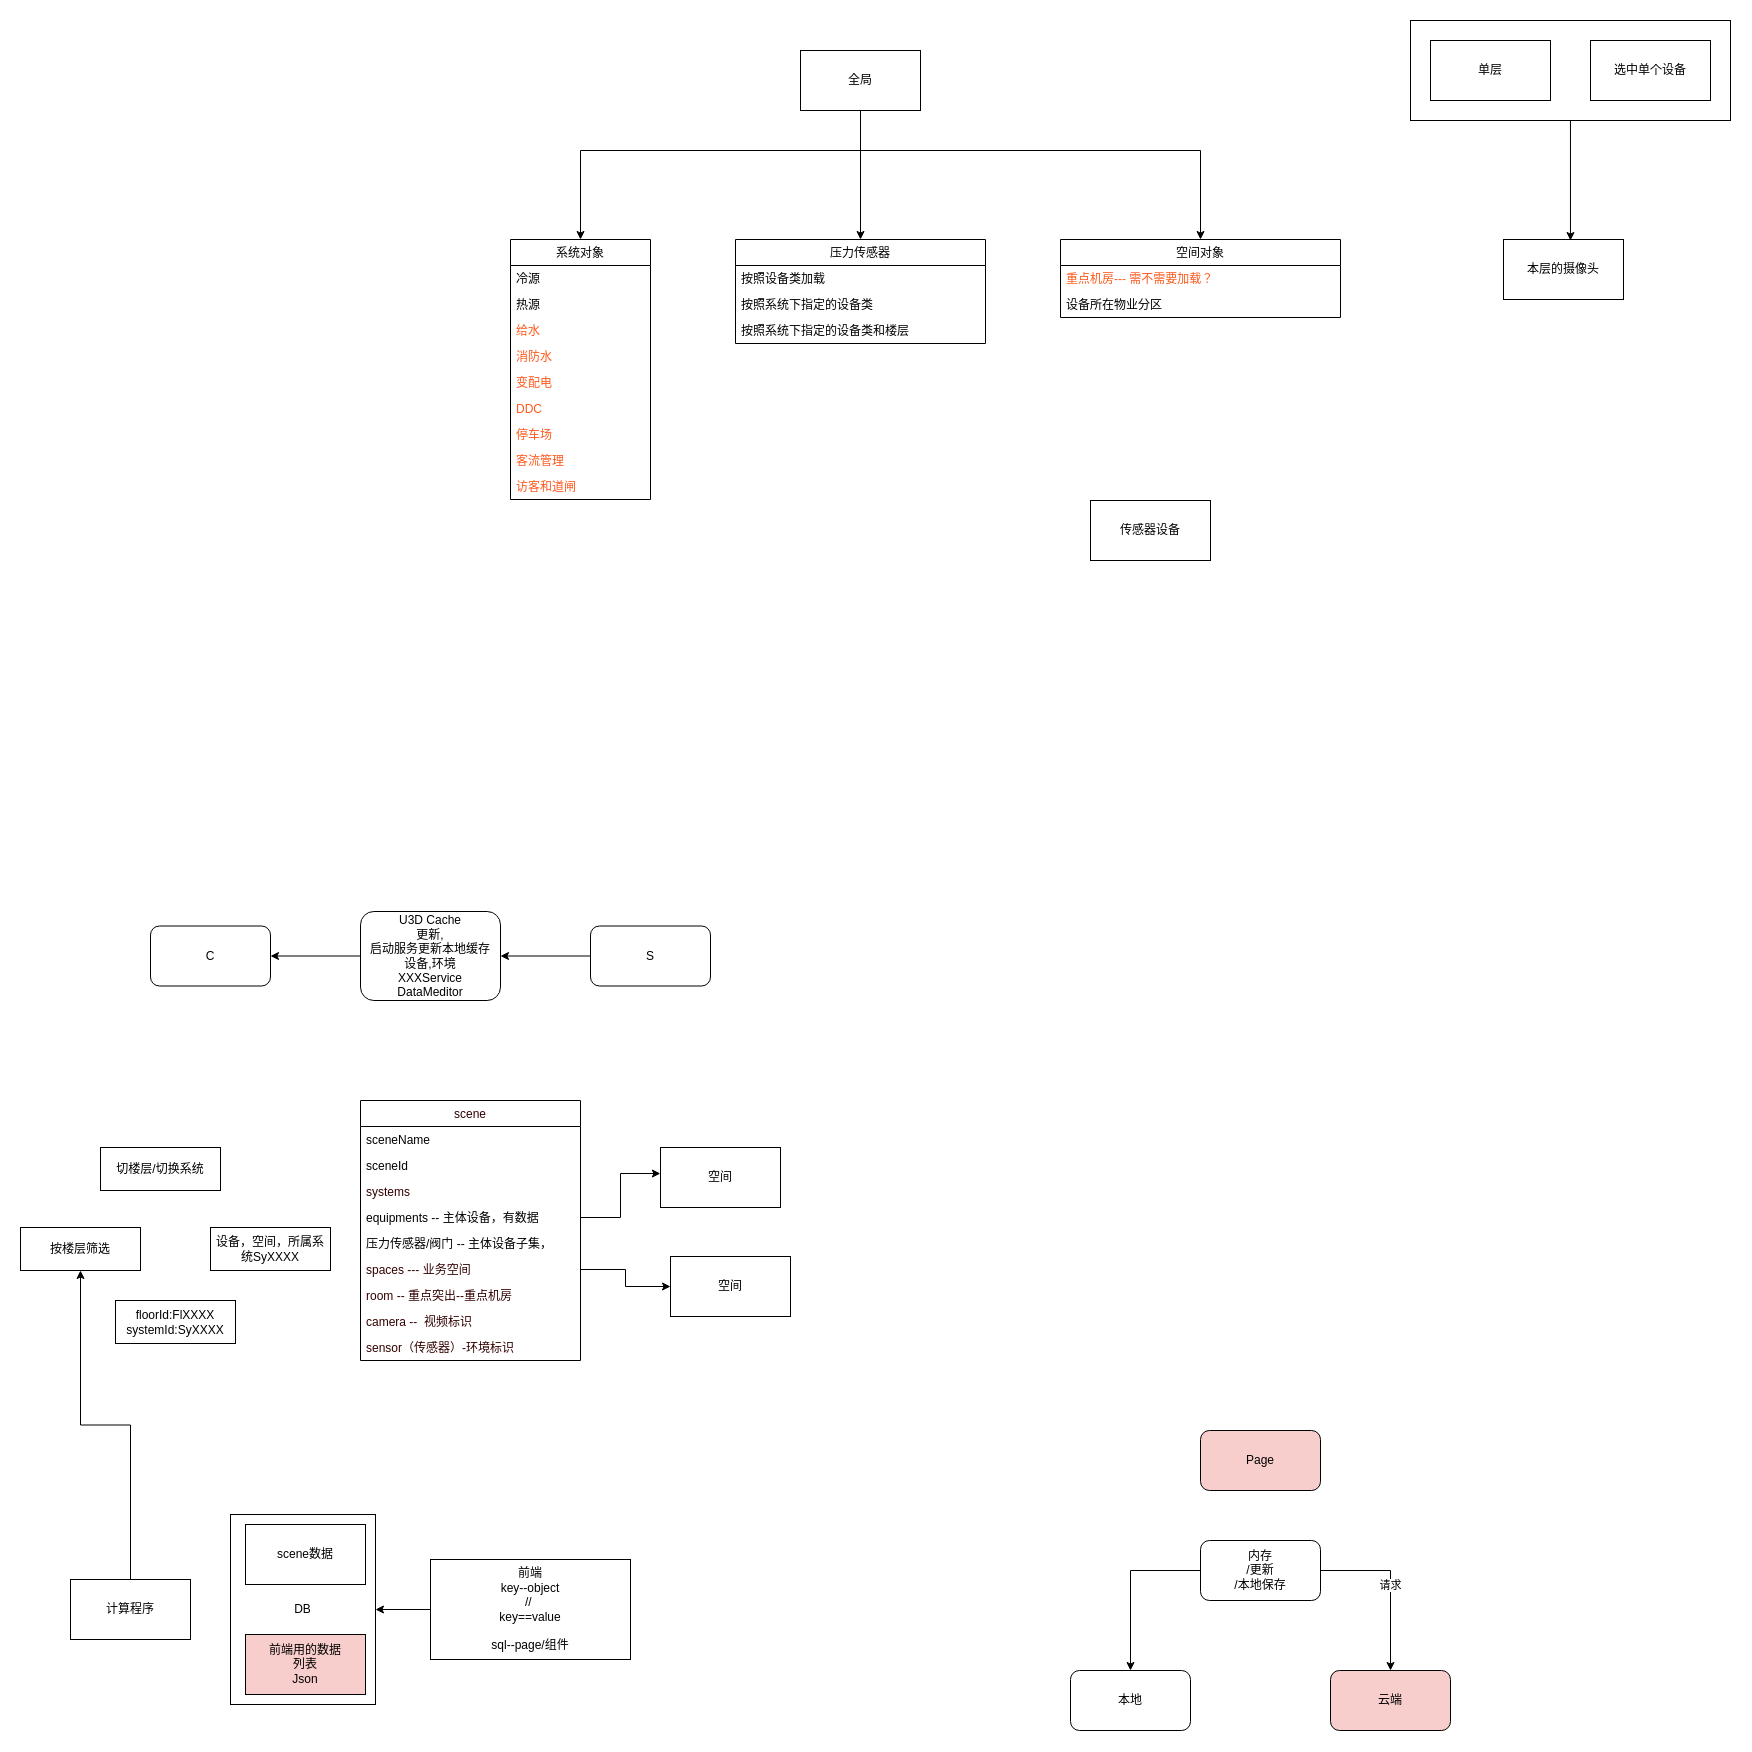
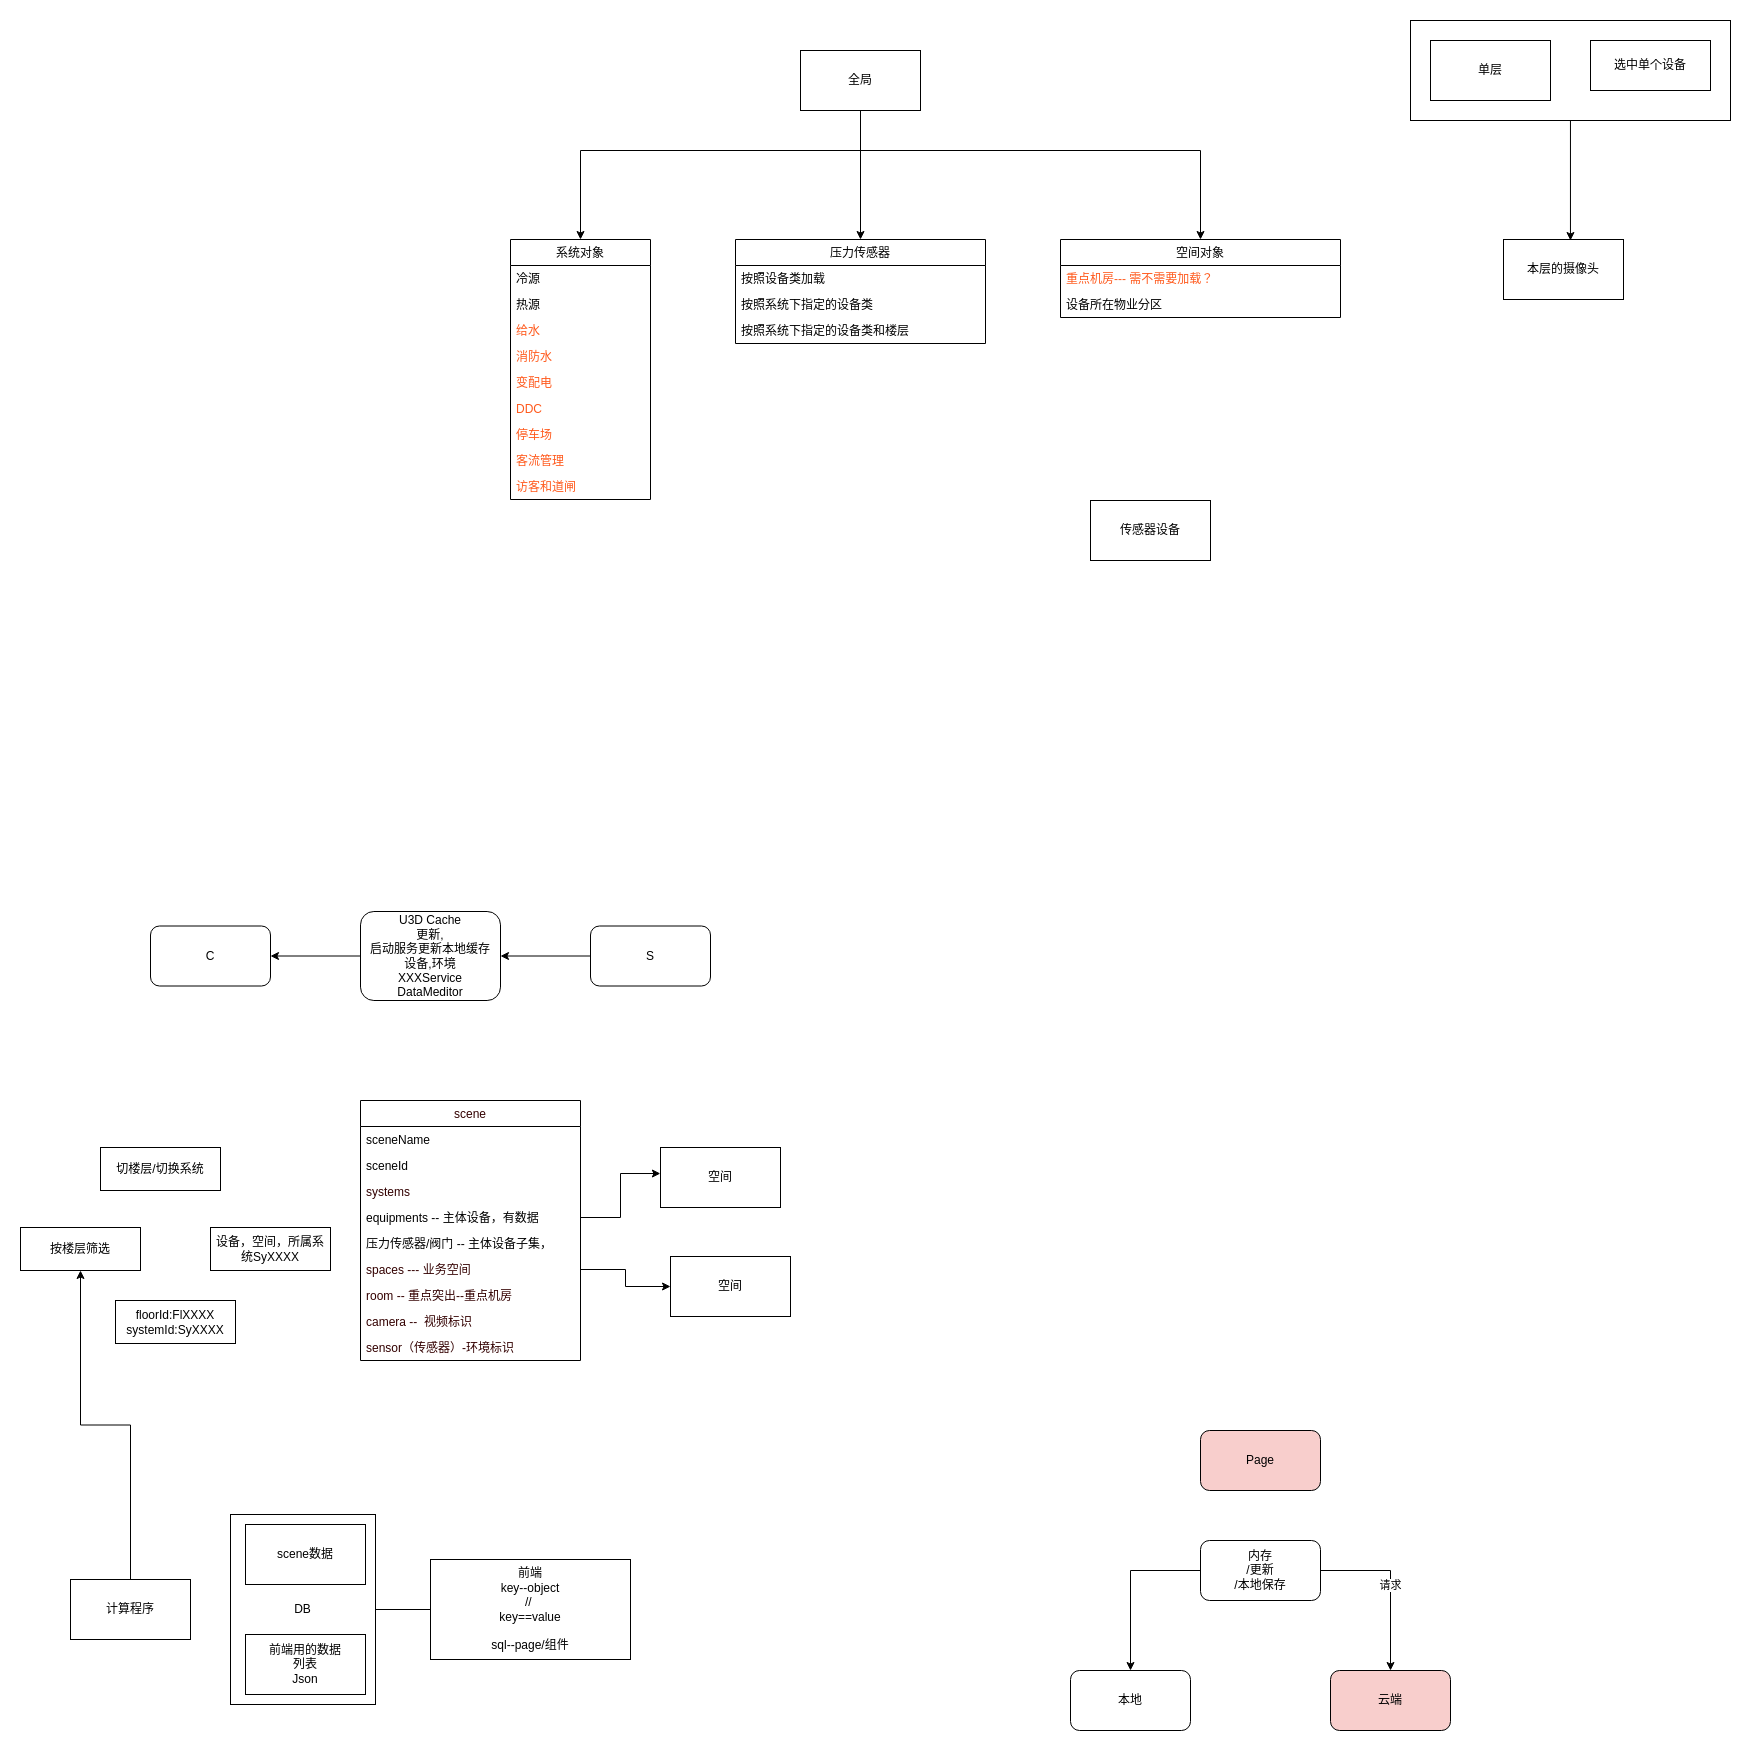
node "选中单个设备": size 120x60 -> 120x50
edge "前端 key--object // key==value sql--page/组件" -> "DB": arrowhead classic -> none
node "前端用的数据 列表 Json": fillcolor #f8cecc -> #ffffff
